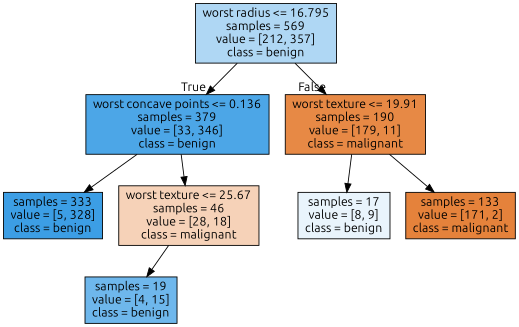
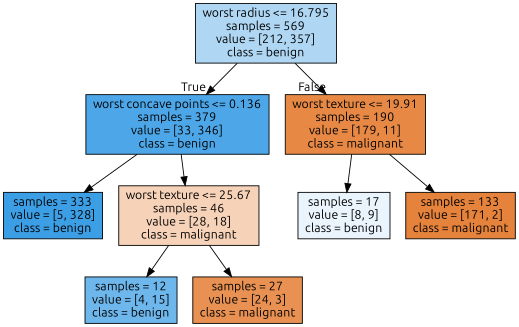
node "samples = 19 value = [4, 15] class = benign": label "samples = 19 value = [4, 15] class = benign" -> "samples = 12 value = [4, 15] class = benign"
node "samples = 27 value = [24, 3] class = malignant": added
